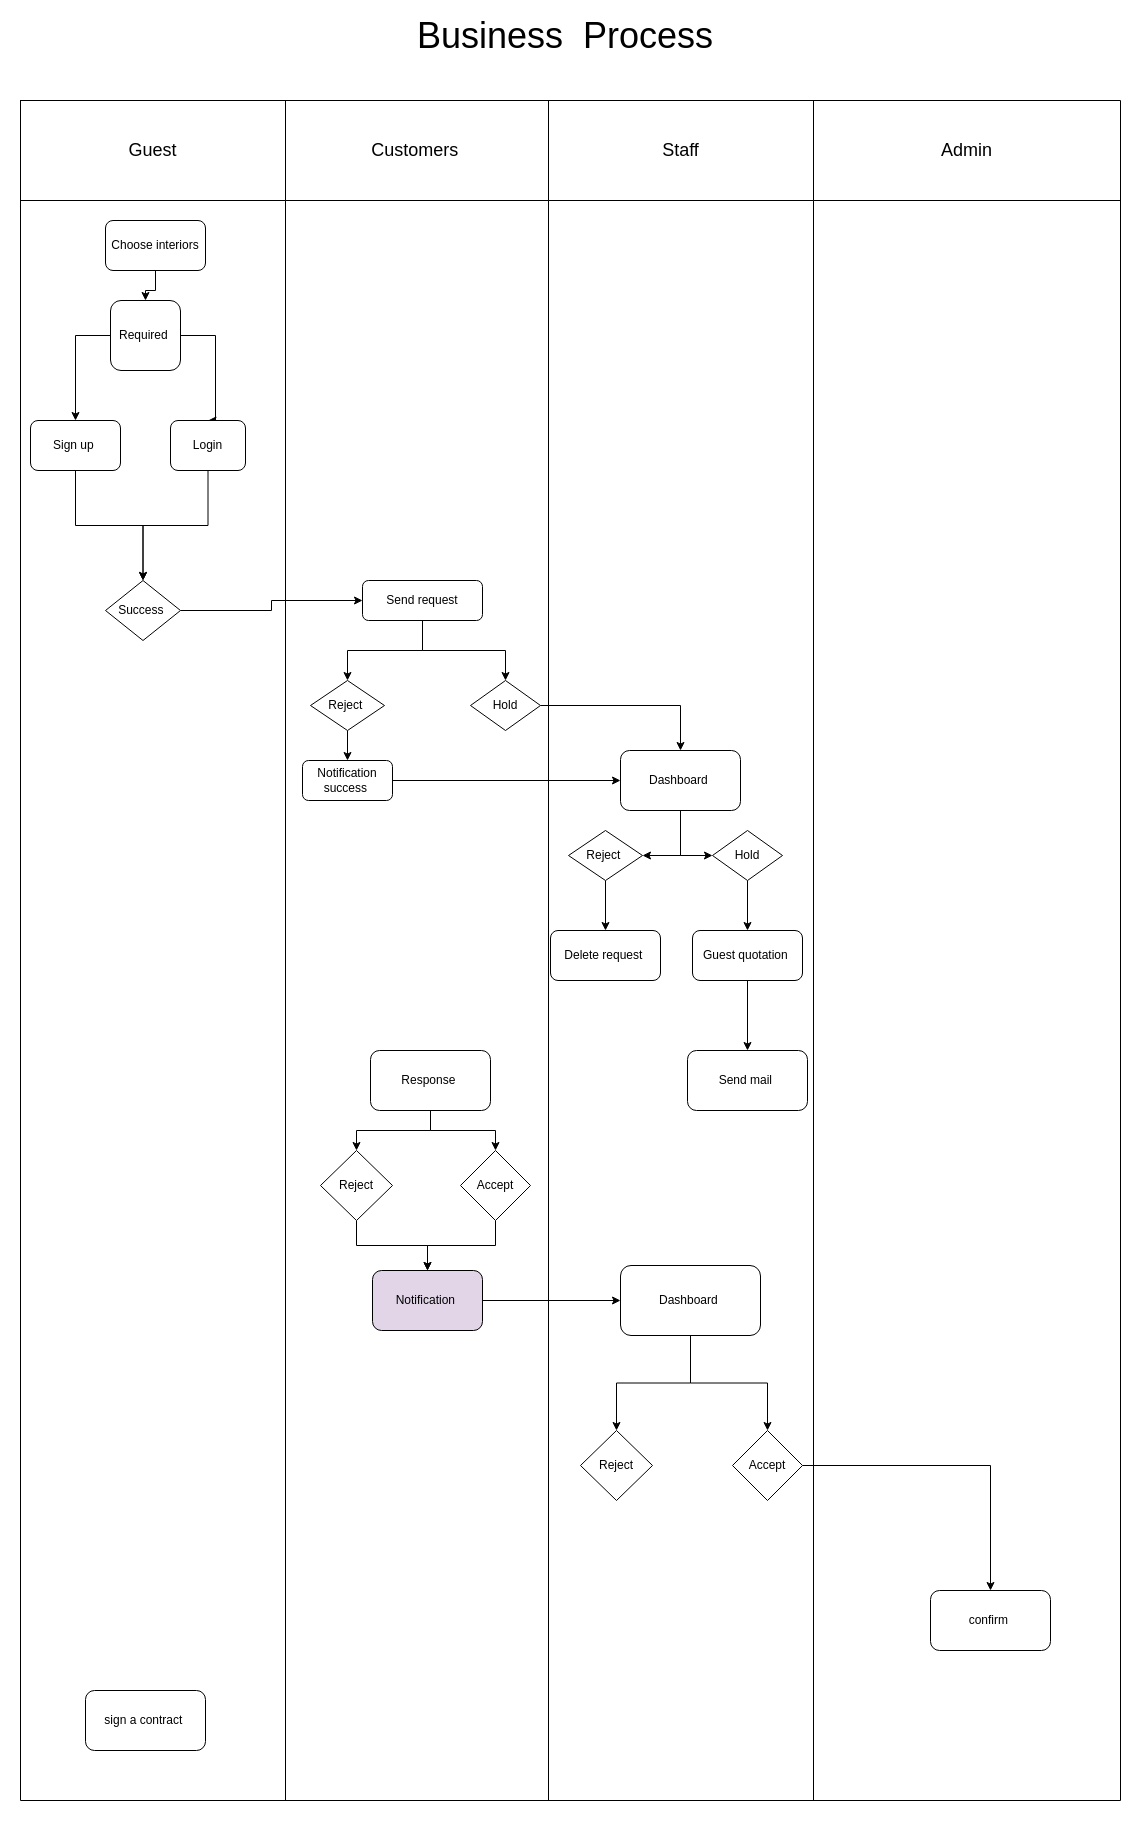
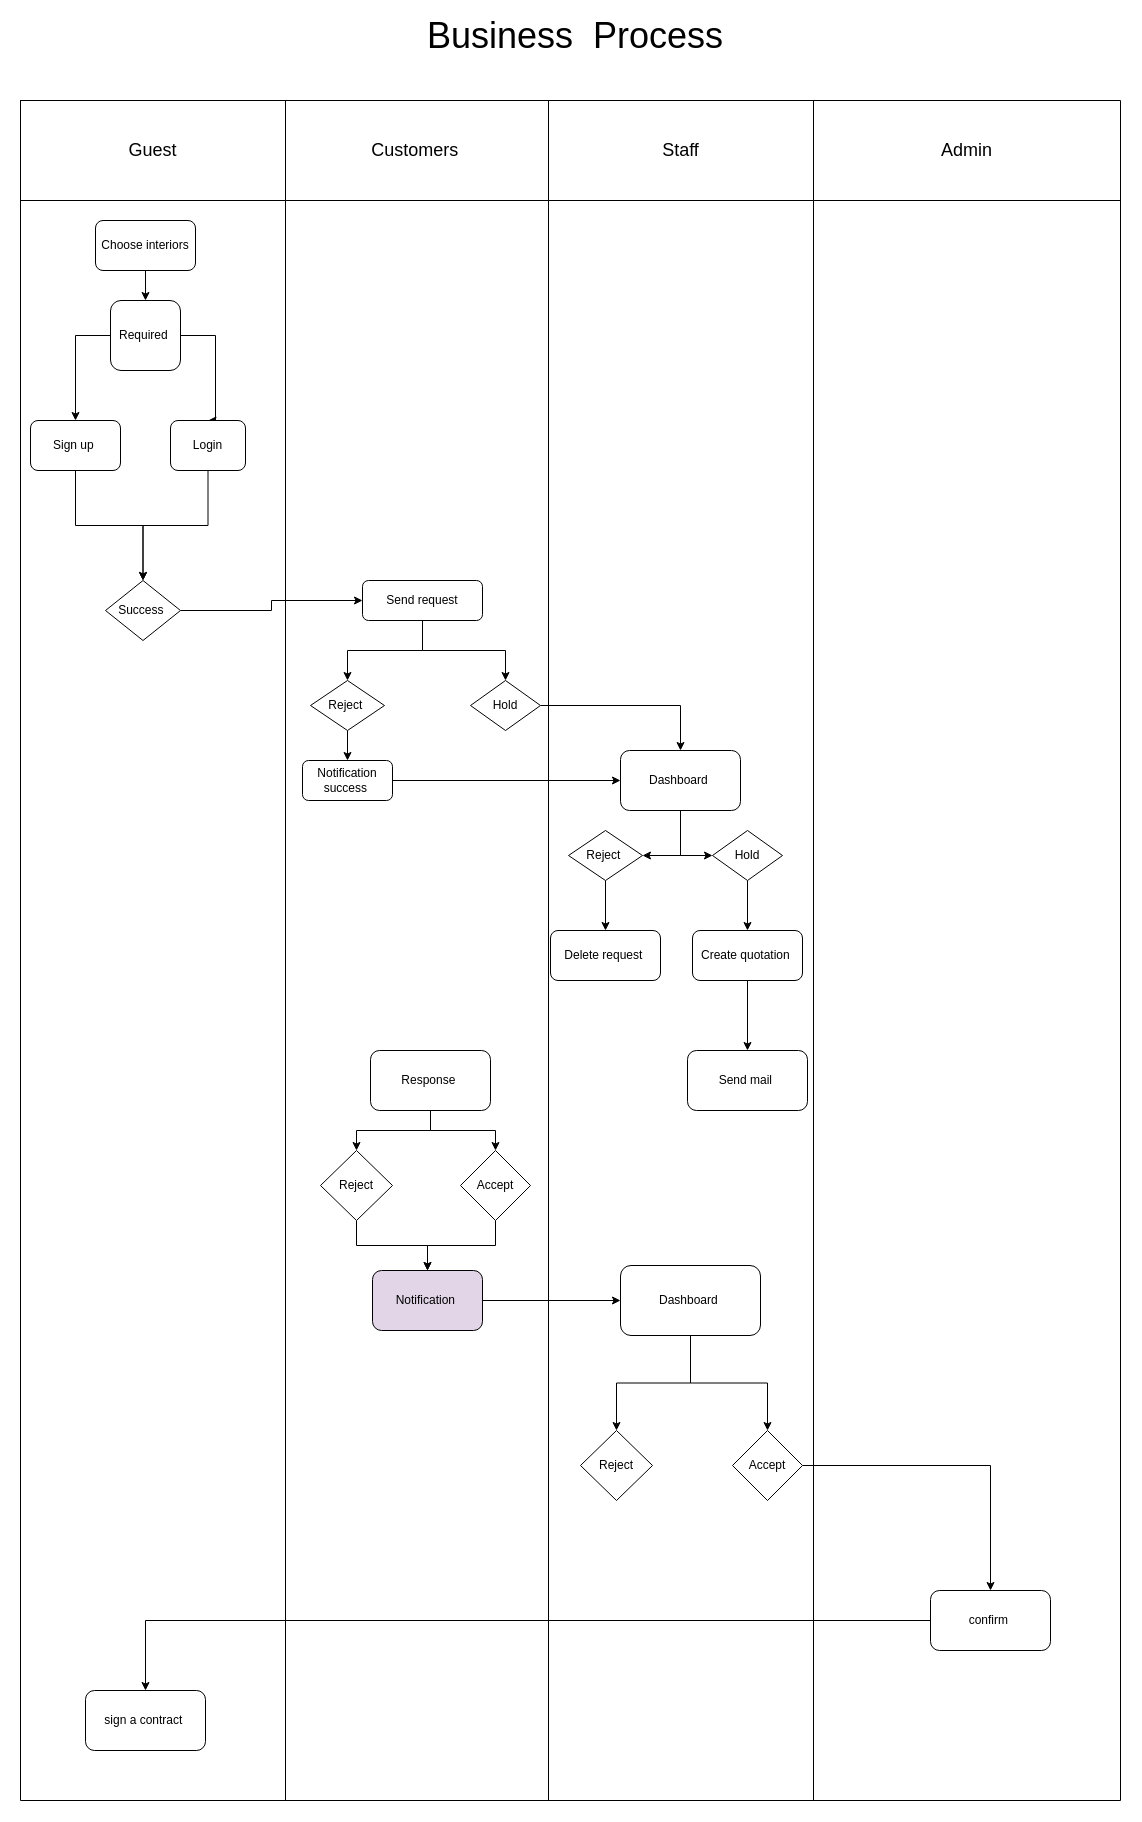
node "Business Process": moved (571, 36) -> (581, 36)
node "Choose interiors": moved (156, 246) -> (146, 246)
node "Guest quotation": label "Guest quotation" -> "Create quotation"
edge "confirm" -> "sign a contract": added
